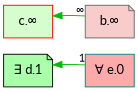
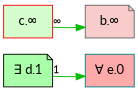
edge "b.∞" -> "c.∞": reversed
edge "∀ e.0" -> "∃ d.1": reversed
